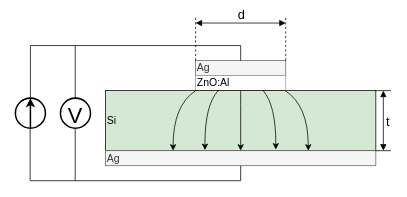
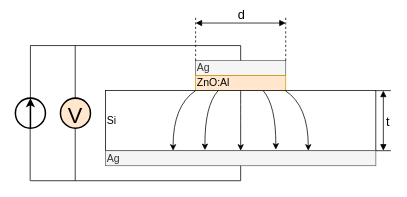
node "ZnO:Al": fillcolor #ffffff -> #ffe6cc
node "V": fillcolor #ffffff -> #ffe6cc
node "Si": fillcolor #d5e8d4 -> #ffffff
